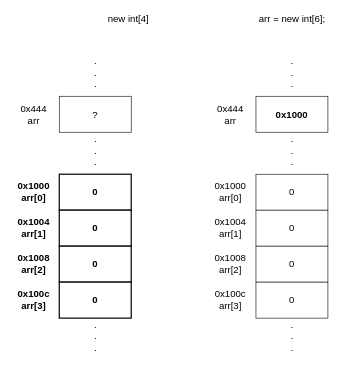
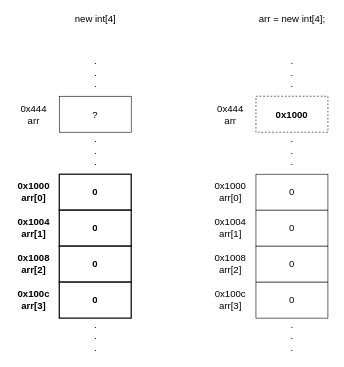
node "new int[4]": moved (128, 18) -> (95, 18)
node "arr = new int[6];": label "arr = new int[6];" -> "arr = new int[4];"
node "0x1000": style solid -> dashed
